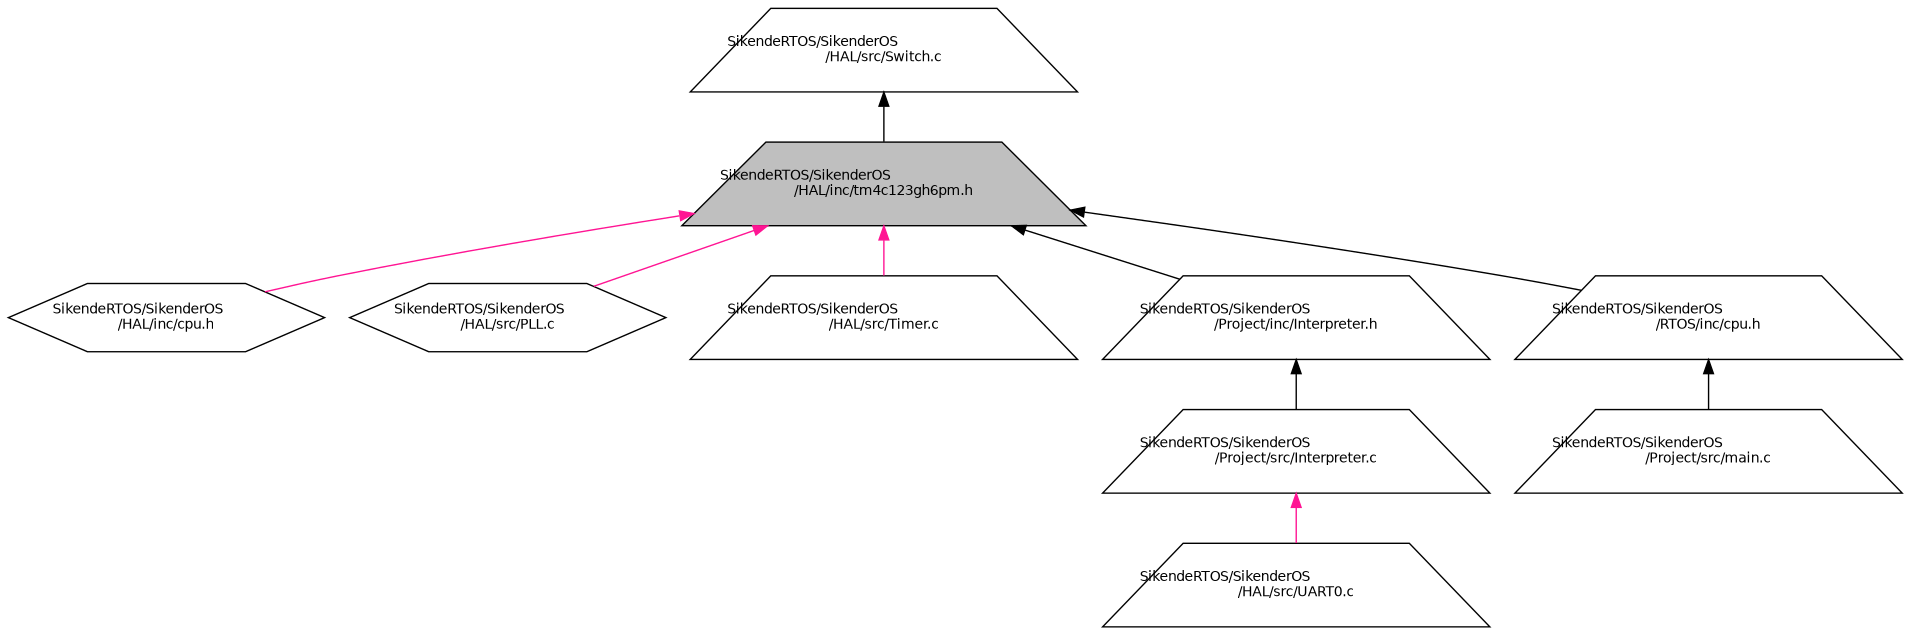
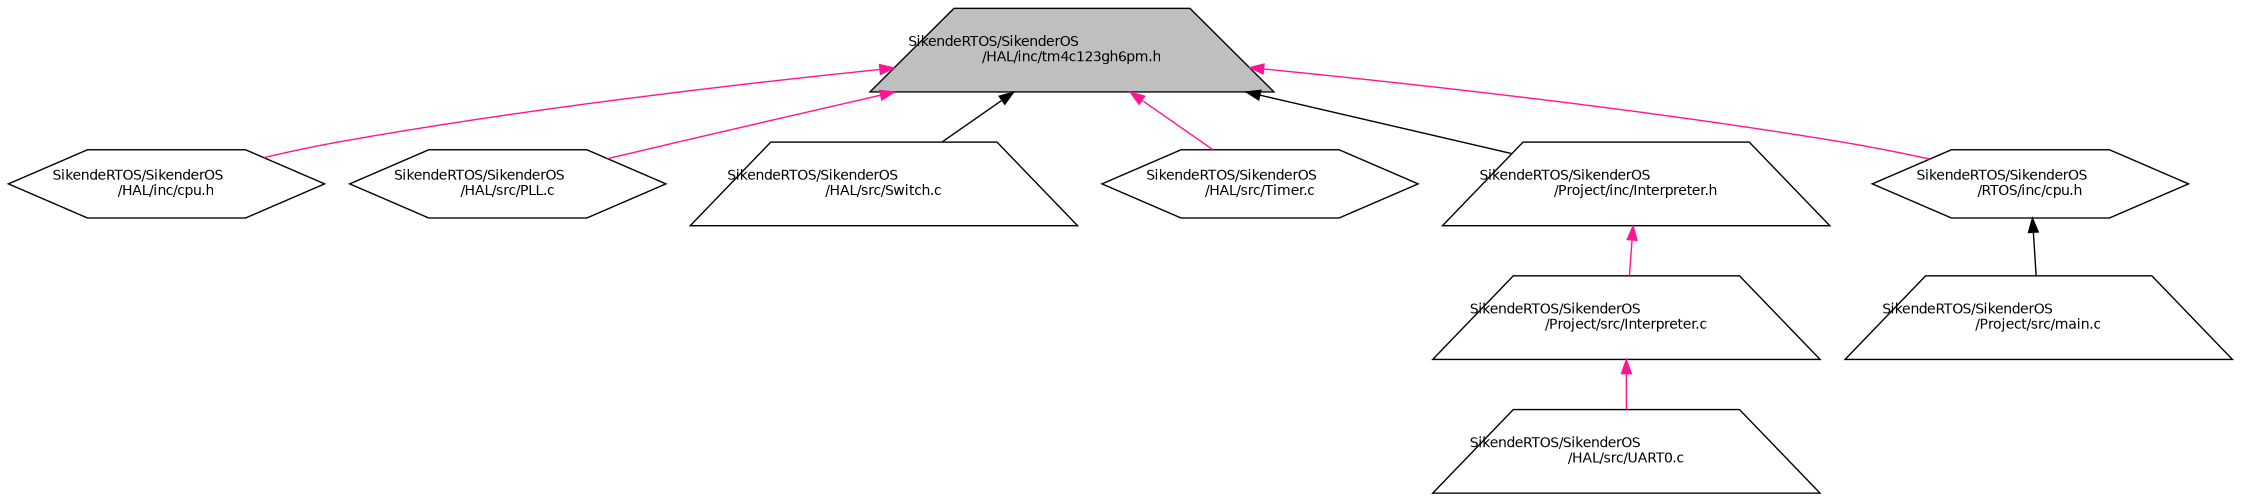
edge "SikendeRTOS/SikenderOS /HAL/inc/tm4c123gh6pm.h" -> "SikendeRTOS/SikenderOS /HAL/src/Switch.c": reversed
edge "SikendeRTOS/SikenderOS /RTOS/inc/cpu.h" -> "SikendeRTOS/SikenderOS /HAL/inc/tm4c123gh6pm.h": color black -> deeppink
node "SikendeRTOS/SikenderOS /HAL/src/Timer.c": shape trapezium -> hexagon
node "SikendeRTOS/SikenderOS /RTOS/inc/cpu.h": shape trapezium -> hexagon
edge "SikendeRTOS/SikenderOS /Project/src/Interpreter.c" -> "SikendeRTOS/SikenderOS /Project/inc/Interpreter.h": color black -> deeppink
